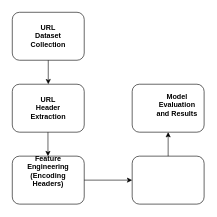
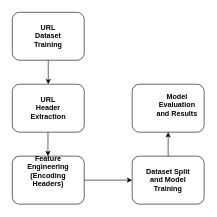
node "URL Dataset Collection": label "URL Dataset Collection" -> "URL Dataset Training"
node "Dataset Split and Model Training": added
